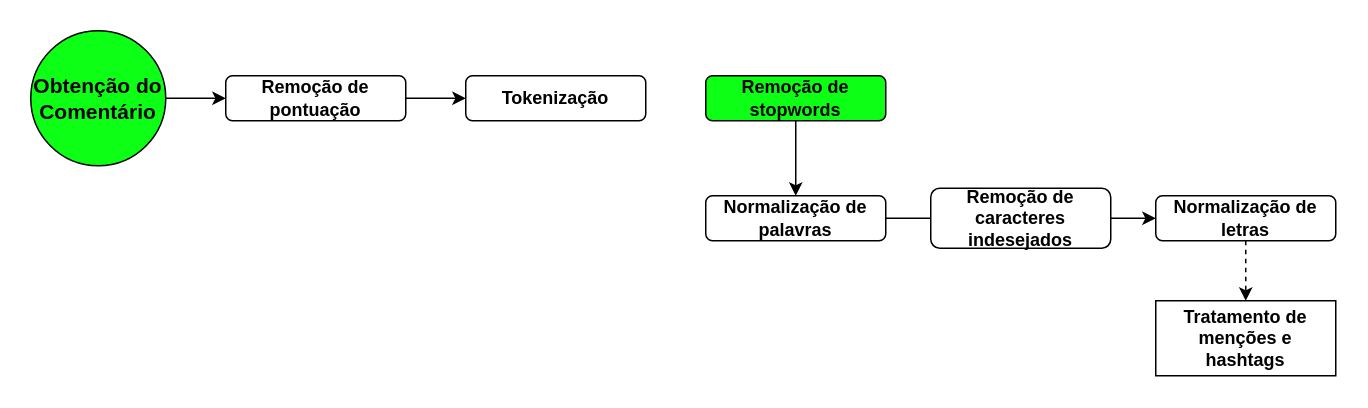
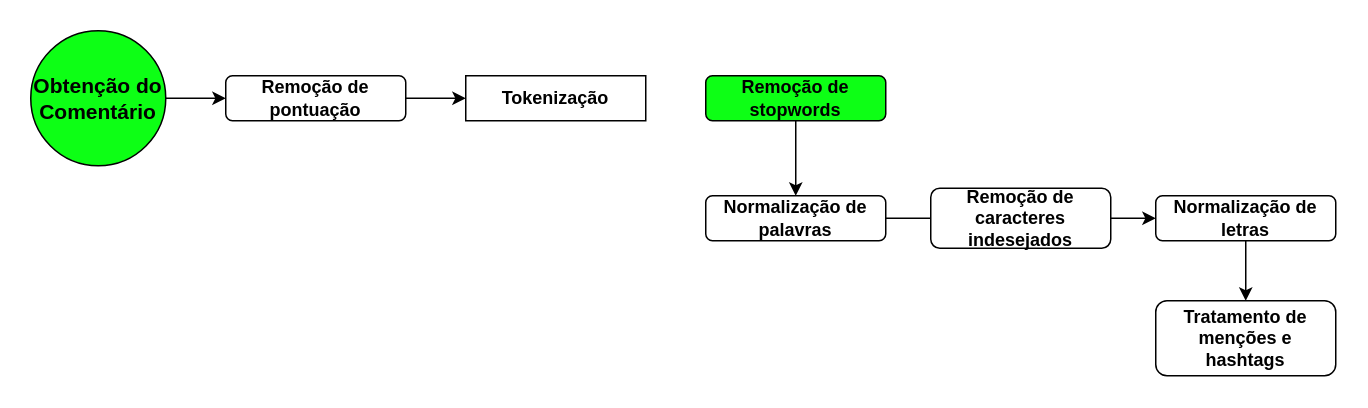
node "Tokenização": shape rounded rectangle -> rectangle
edge "Normalização de letras" -> "Tratamento de menções e hashtags": style dashed -> solid
node "Tratamento de menções e hashtags": shape rectangle -> rounded rectangle
